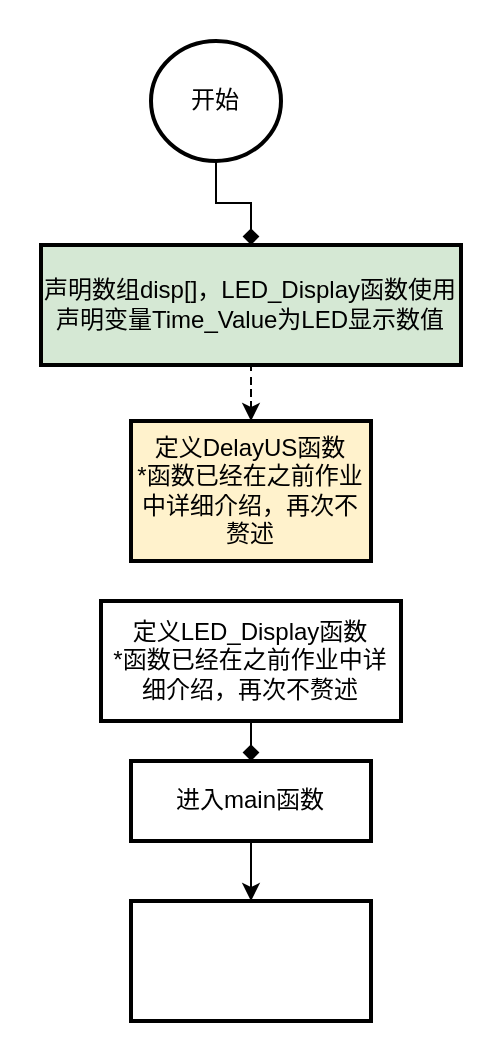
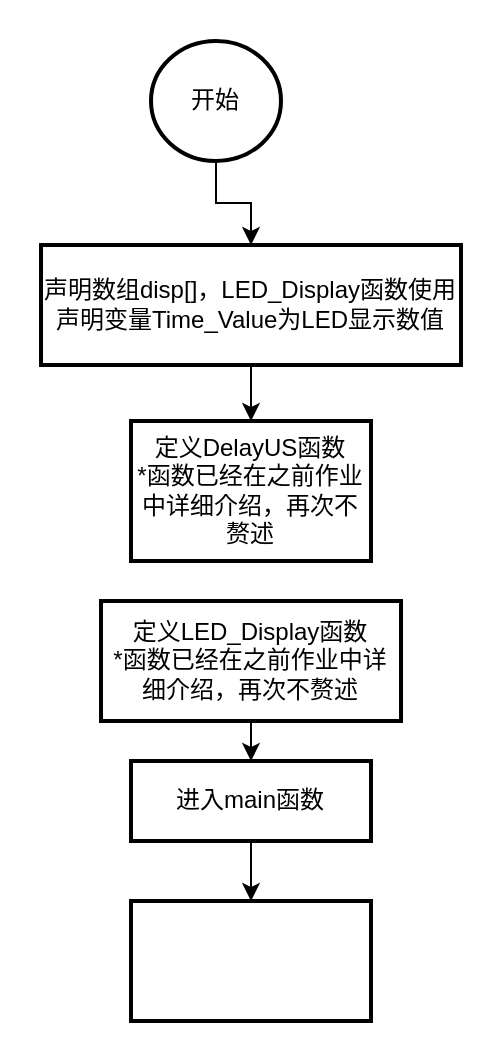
edge "开始" -> "声明数组disp[]，LED_Display函数使用 声明变量Time_Value为LED显示数值": arrowhead diamond -> classic
node "声明数组disp[]，LED_Display函数使用 声明变量Time_Value为LED显示数值": fillcolor #d5e8d4 -> #ffffff
edge "声明数组disp[]，LED_Display函数使用 声明变量Time_Value为LED显示数值" -> "定义DelayUS函数 *函数已经在之前作业中详细介绍，再次不赘述": style dashed -> solid
node "定义DelayUS函数 *函数已经在之前作业中详细介绍，再次不赘述": fillcolor #fff2cc -> #ffffff
edge "定义LED_Display函数 *函数已经在之前作业中详细介绍，再次不赘述" -> "进入main函数": arrowhead diamond -> classic
